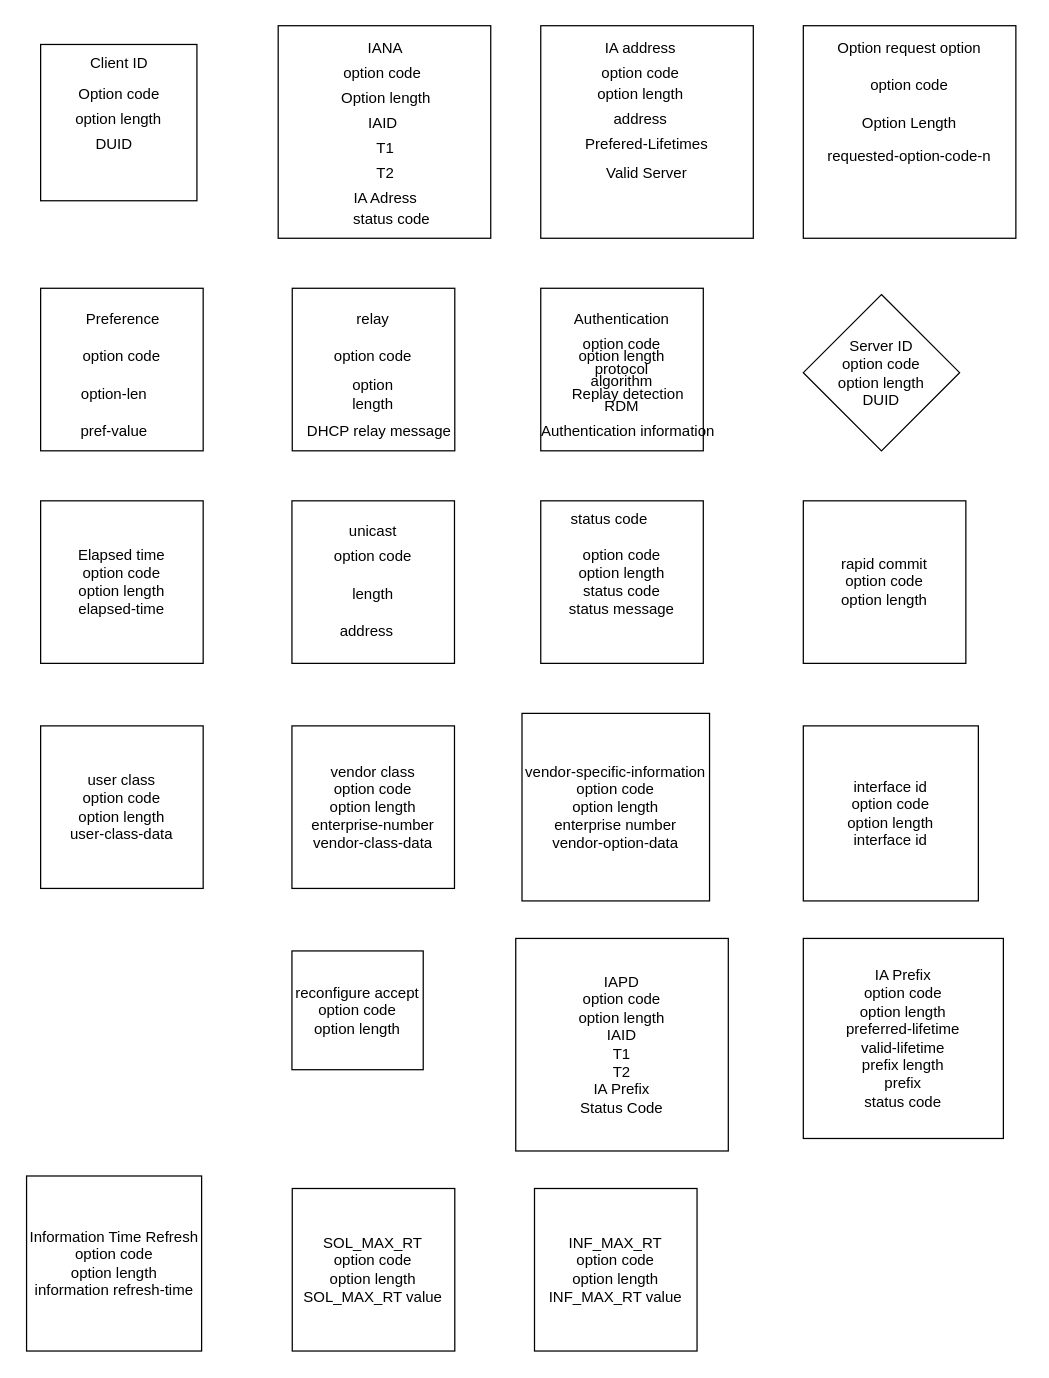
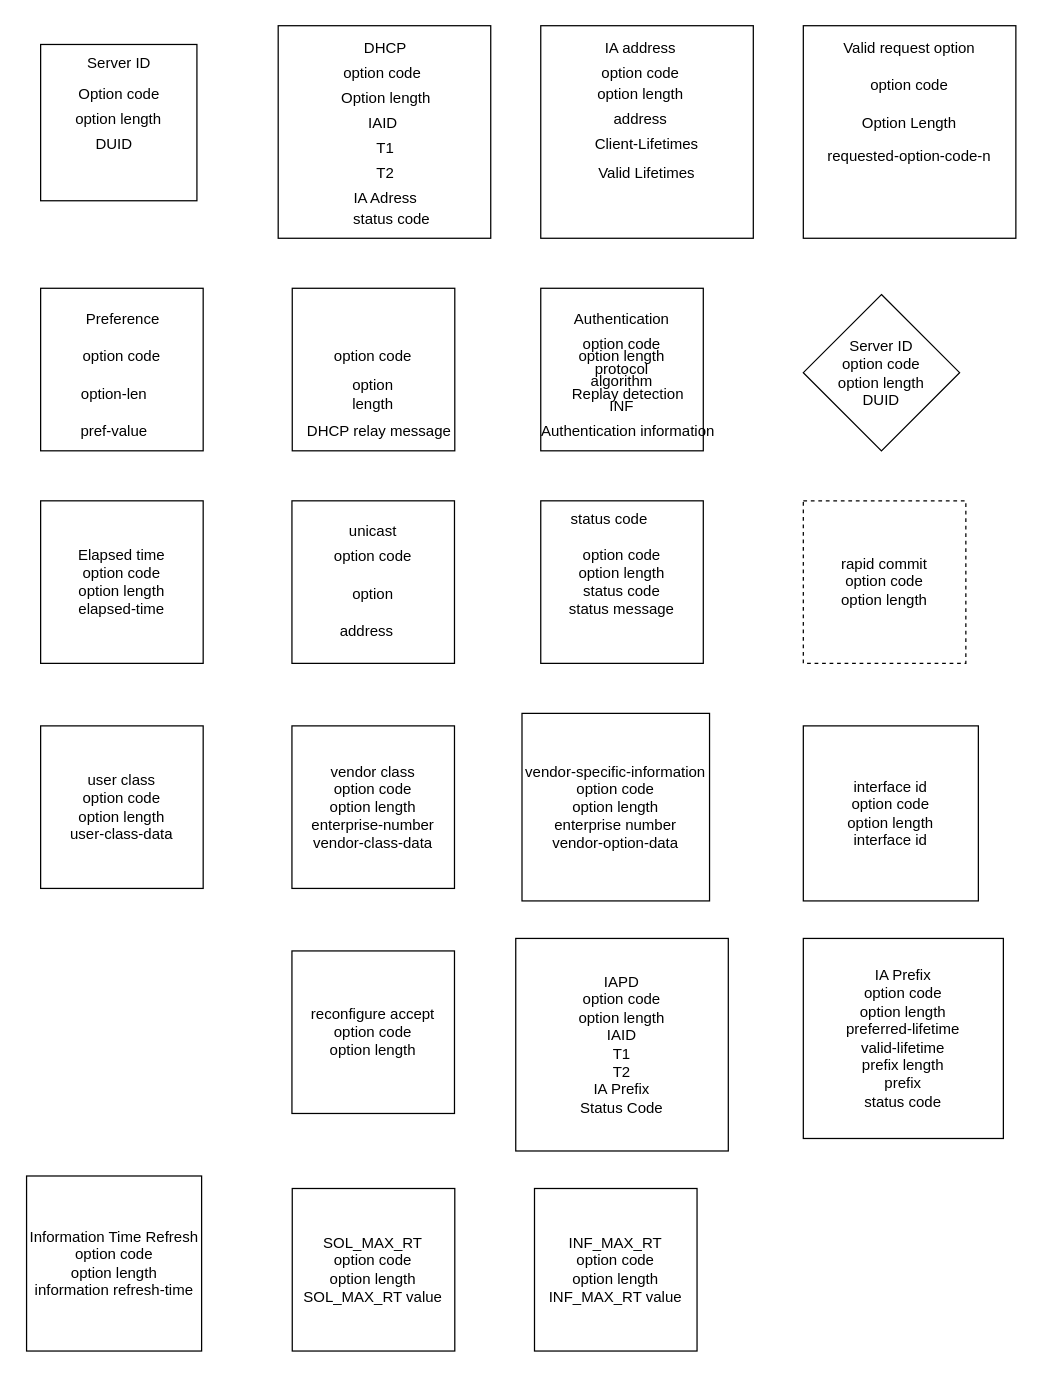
node "IANA": label "IANA" -> "DHCP"
node "Option request option": label "Option request option" -> "Valid request option"
node "Client ID": label "Client ID" -> "Server ID"
node "Prefered-Lifetimes": label "Prefered-Lifetimes" -> "Client-Lifetimes"
node "Valid Server": label "Valid Server" -> "Valid Lifetimes"
node "relay": removed
node "RDM": label "RDM" -> "INF"
node "rapid commit option code option length": style solid -> dashed
node "length": label "length" -> "option"
node "reconfigure accept option code option length": size 131x119 -> 163x163
